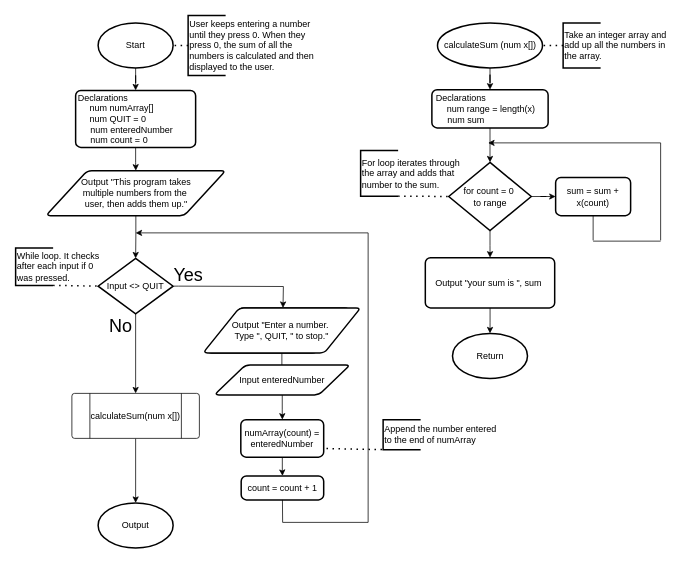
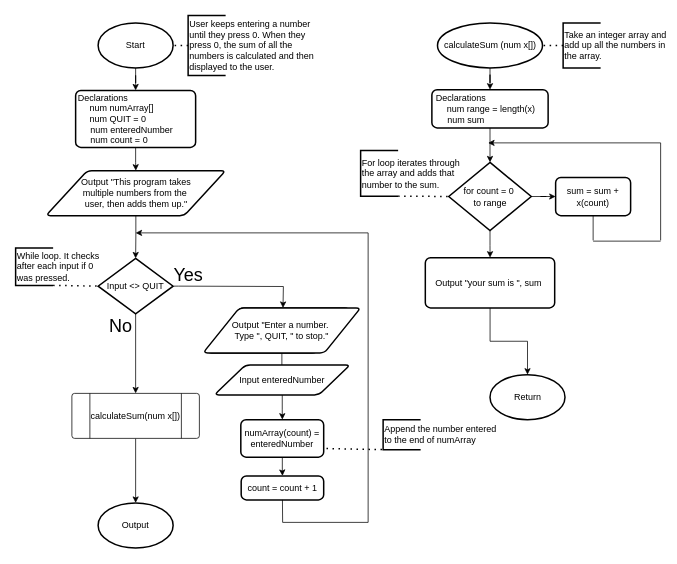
node "Return": moved (490, 356) -> (527, 397)
